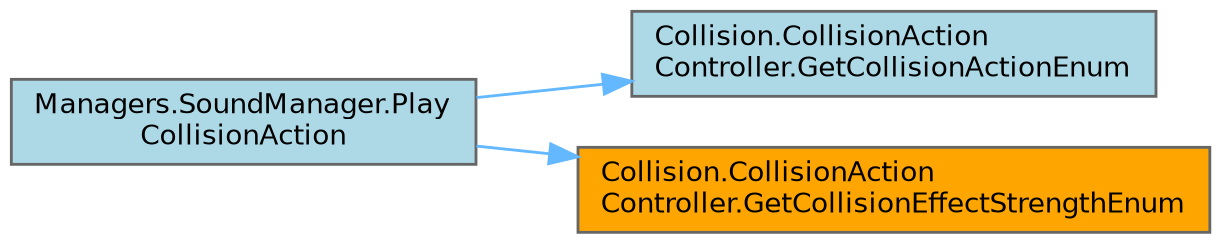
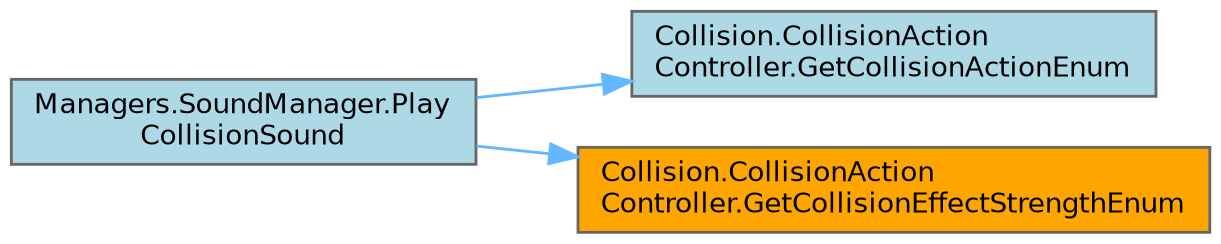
node "Managers.SoundManager.Play CollisionAction": label "Managers.SoundManager.Play CollisionAction" -> "Managers.SoundManager.Play CollisionSound"
